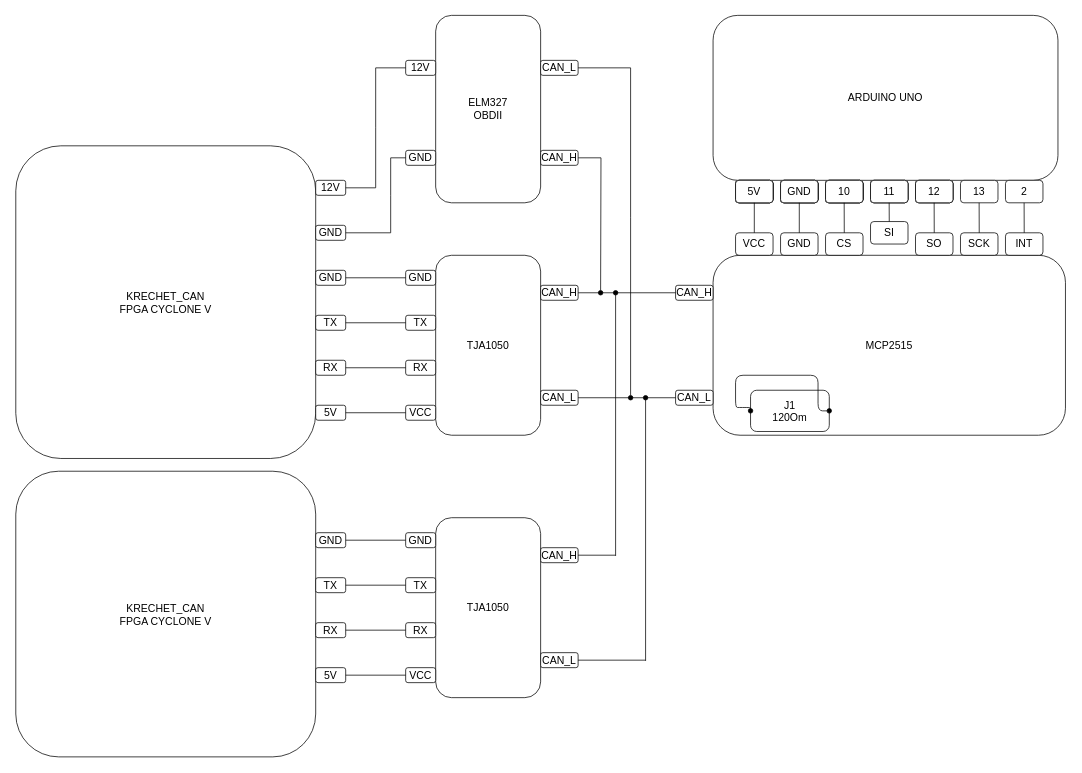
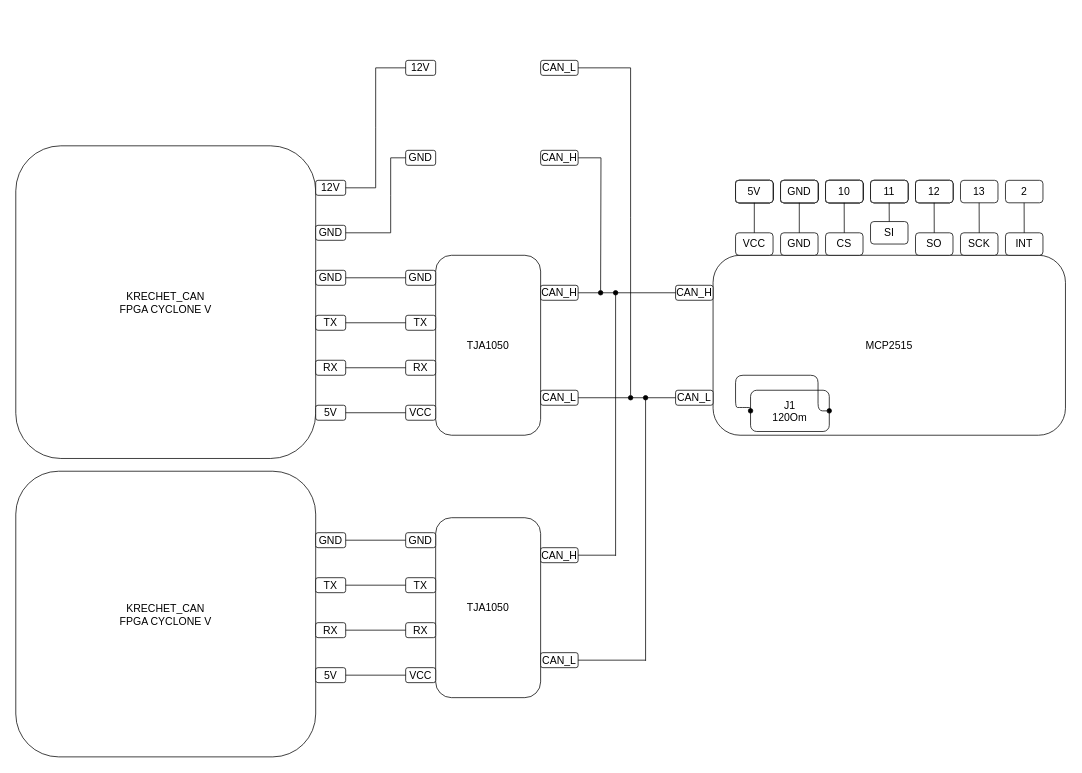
node "ARDUINO UNO": removed
node "ELM327OBDII": removed
